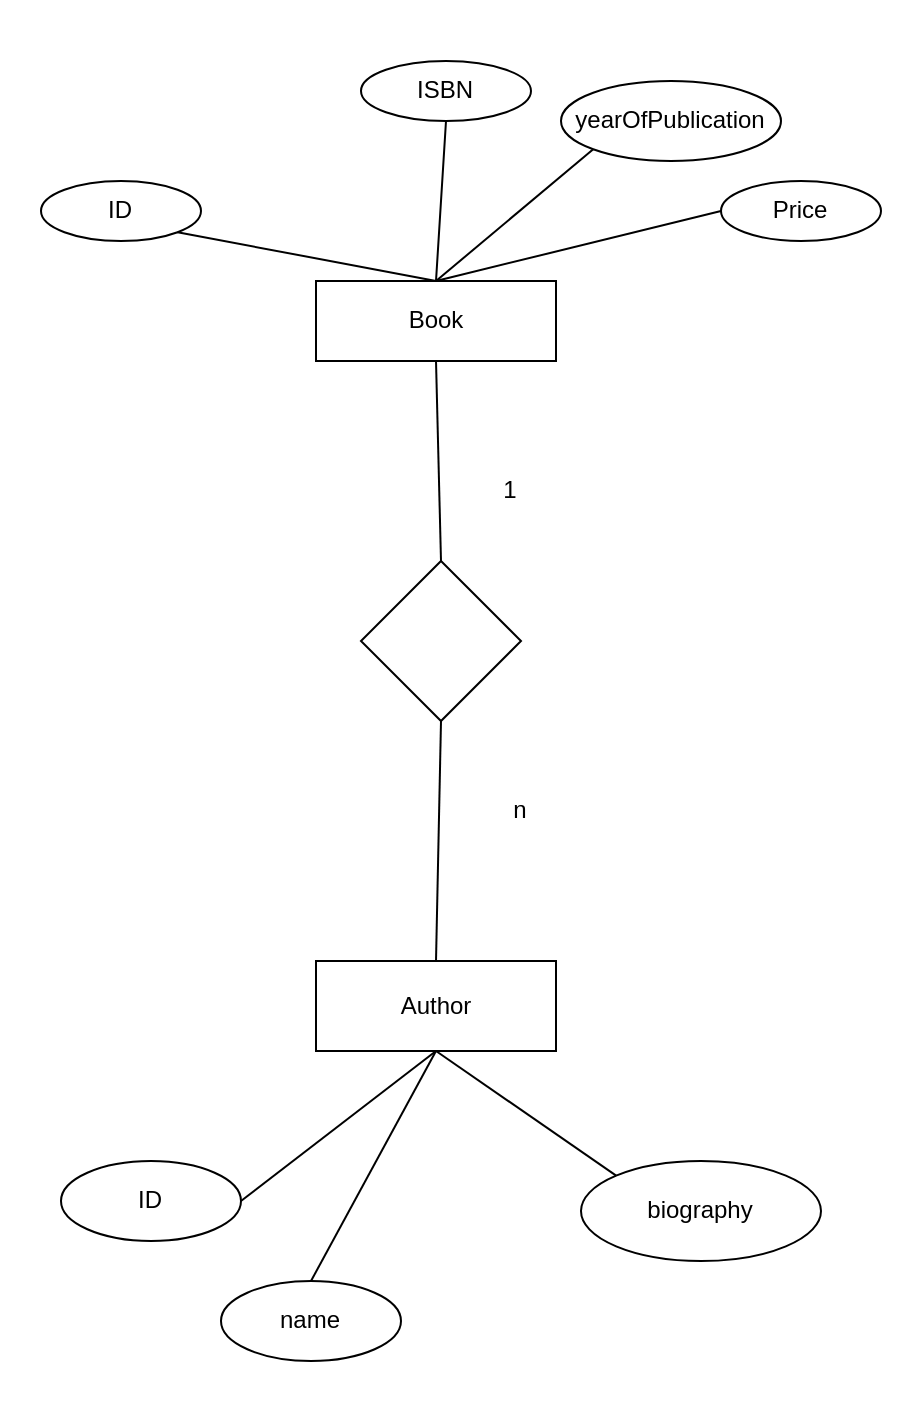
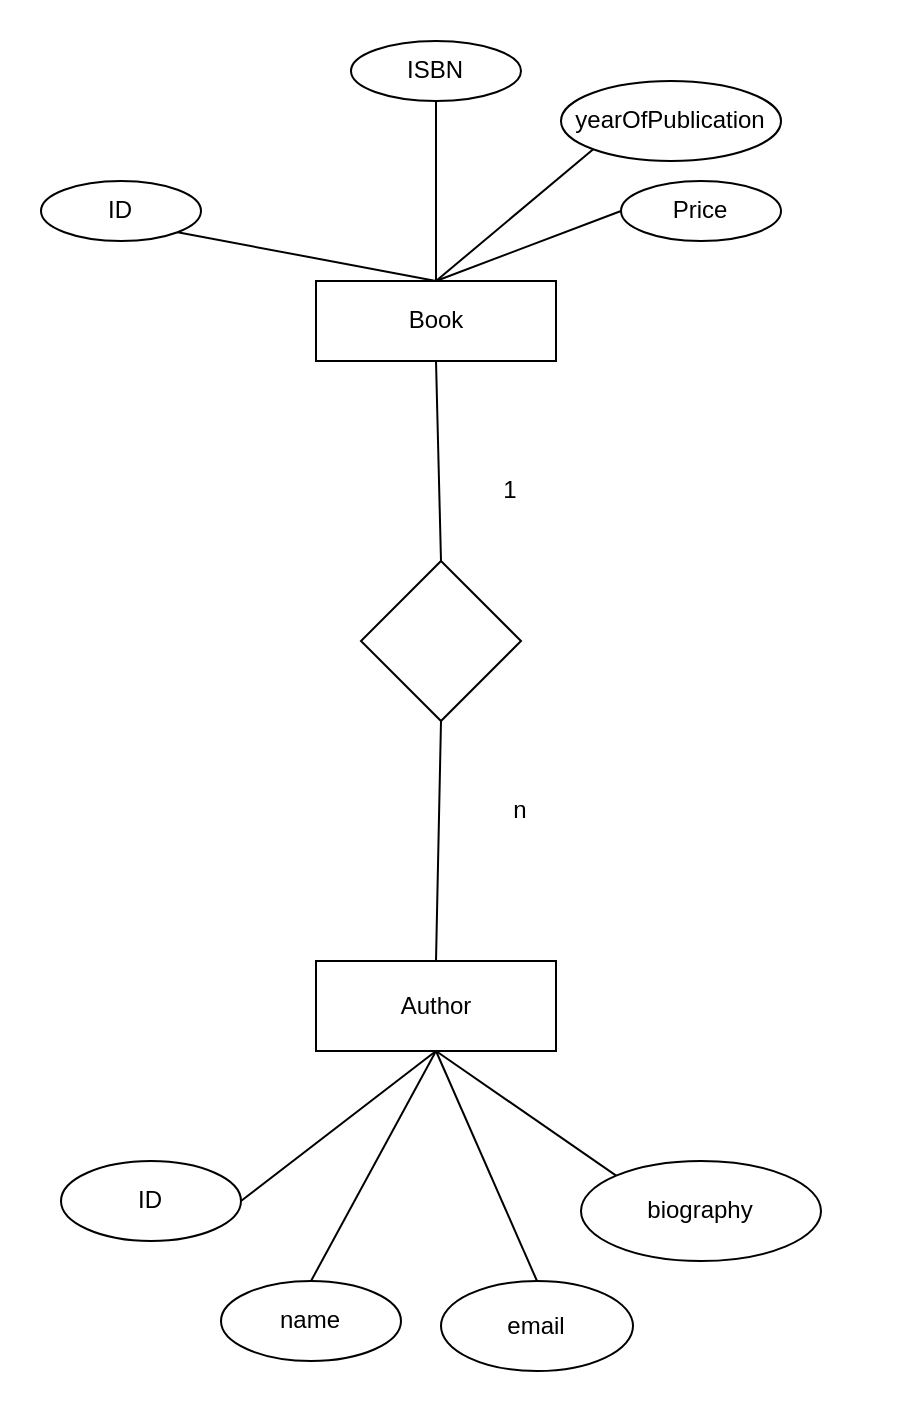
node "ISBN": moved (446, 91) -> (436, 71)
node "Price": moved (801, 211) -> (701, 211)
edge "Author" -- "email": added
node "email": added
